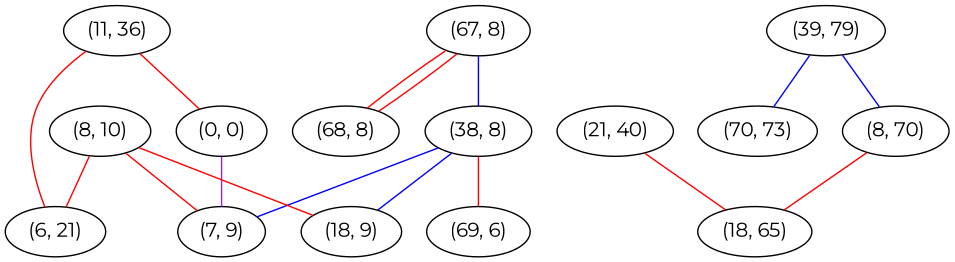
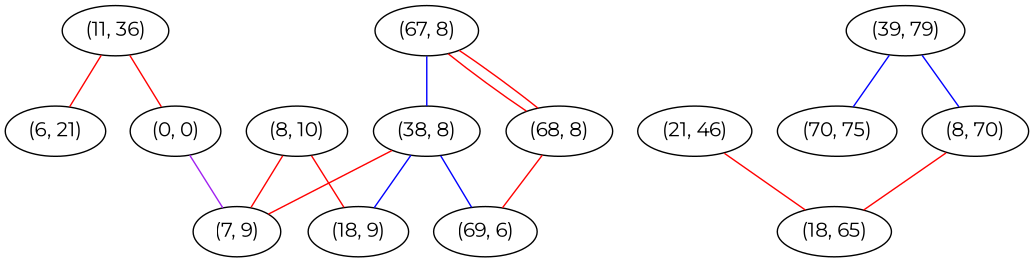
node "(21, 40)": label "(21, 40)" -> "(21, 46)"
node "(70, 73)": label "(70, 73)" -> "(70, 75)"
edge "(8, 10)" -- "(6, 21)": removed
edge "(38, 8)" -- "(7, 9)": color blue -> red
edge "(38, 8)" -- "(69, 6)": color red -> blue
edge "(68, 8)" -- "(69, 6)": added
